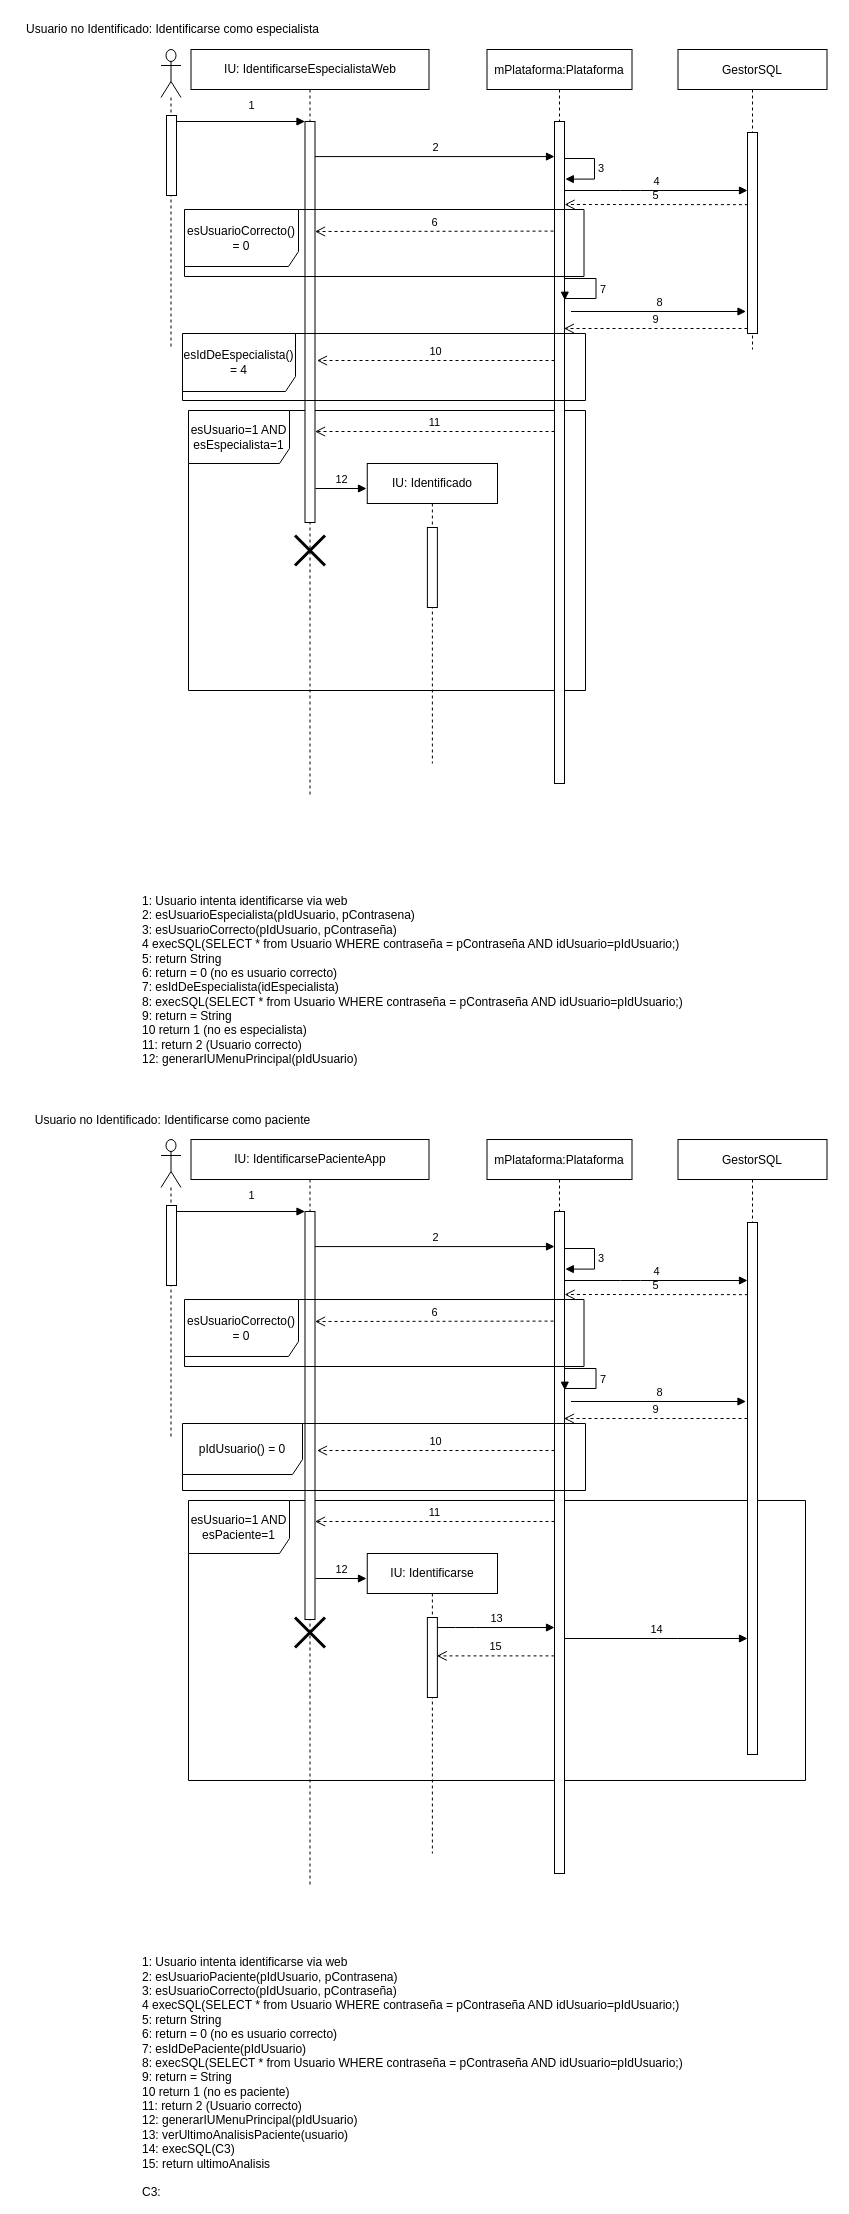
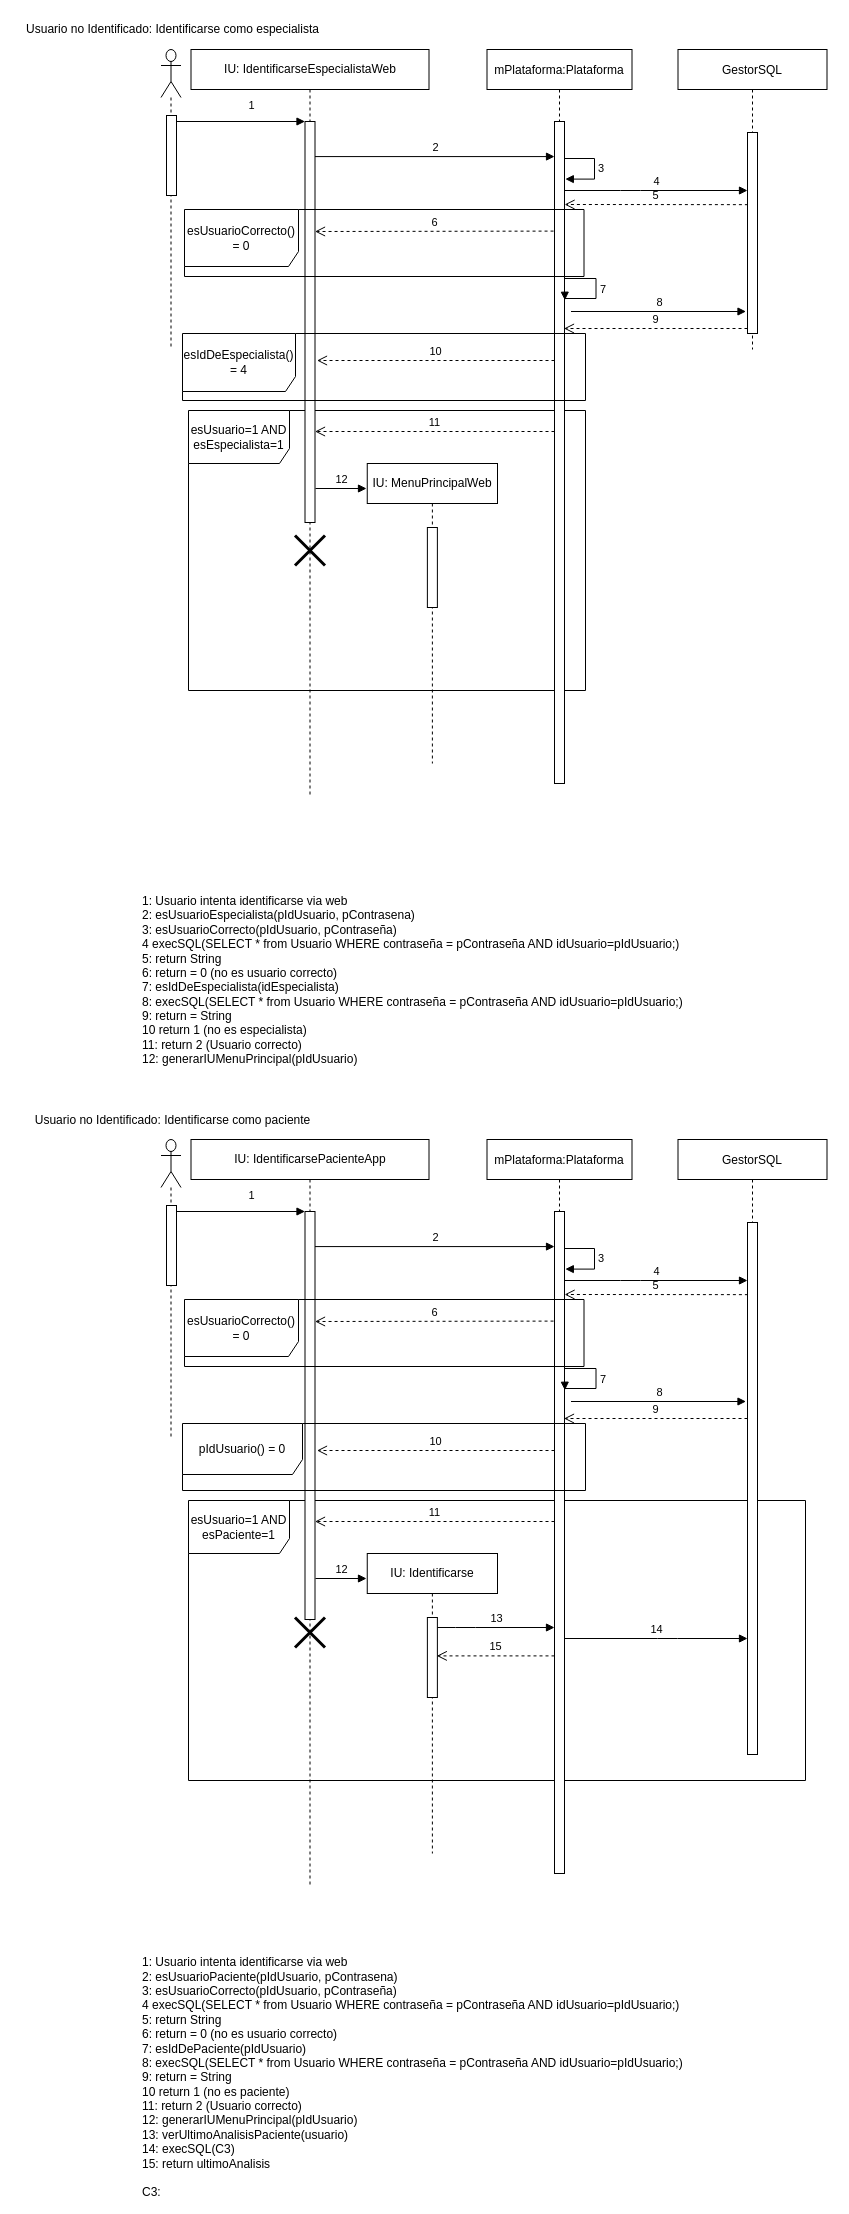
node "IU: Identificado": label "IU: Identificado" -> "IU: MenuPrincipalWeb"
